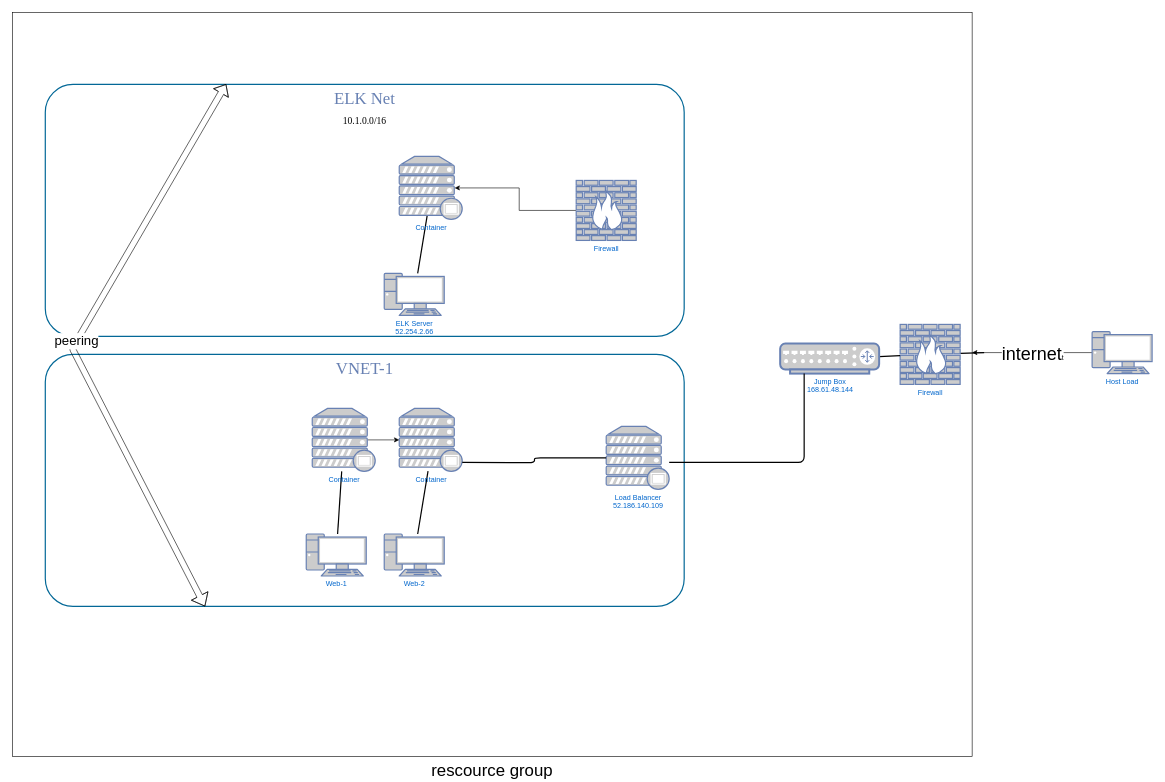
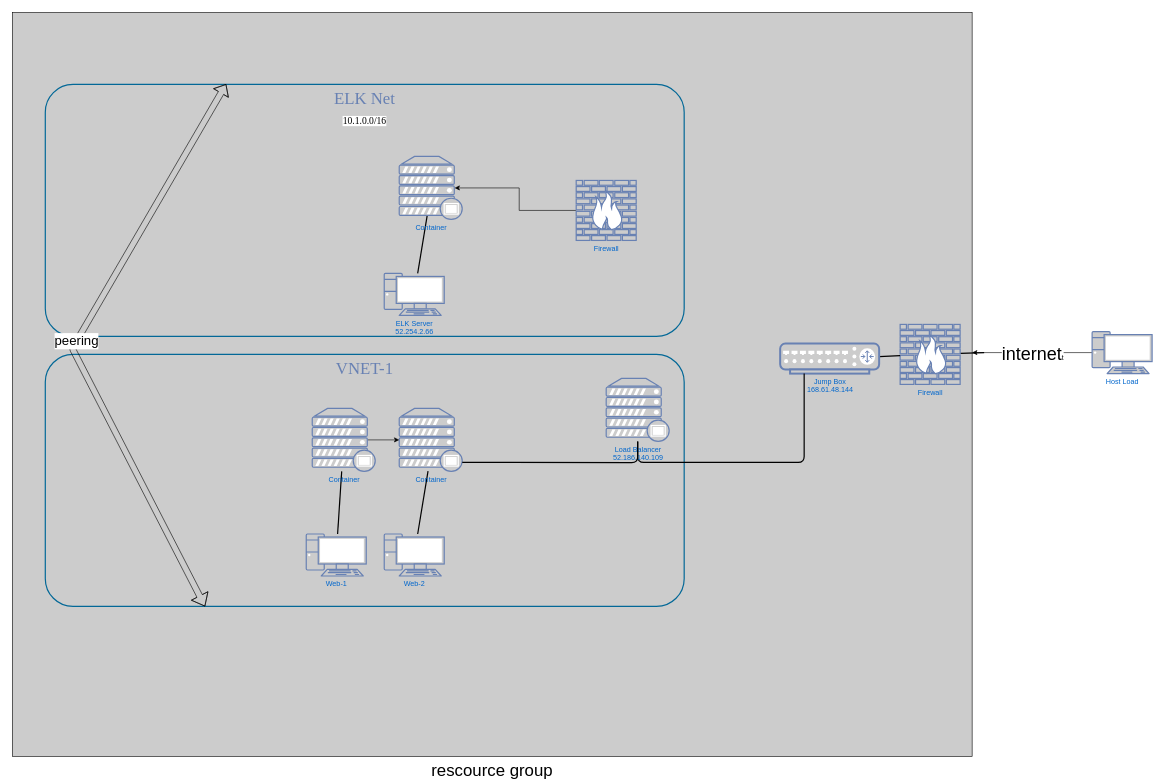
node "rescource group": fillcolor #ffffff -> #cccccc
node "Load Balancer 52.186.140.109": moved (638, 458) -> (638, 410)
